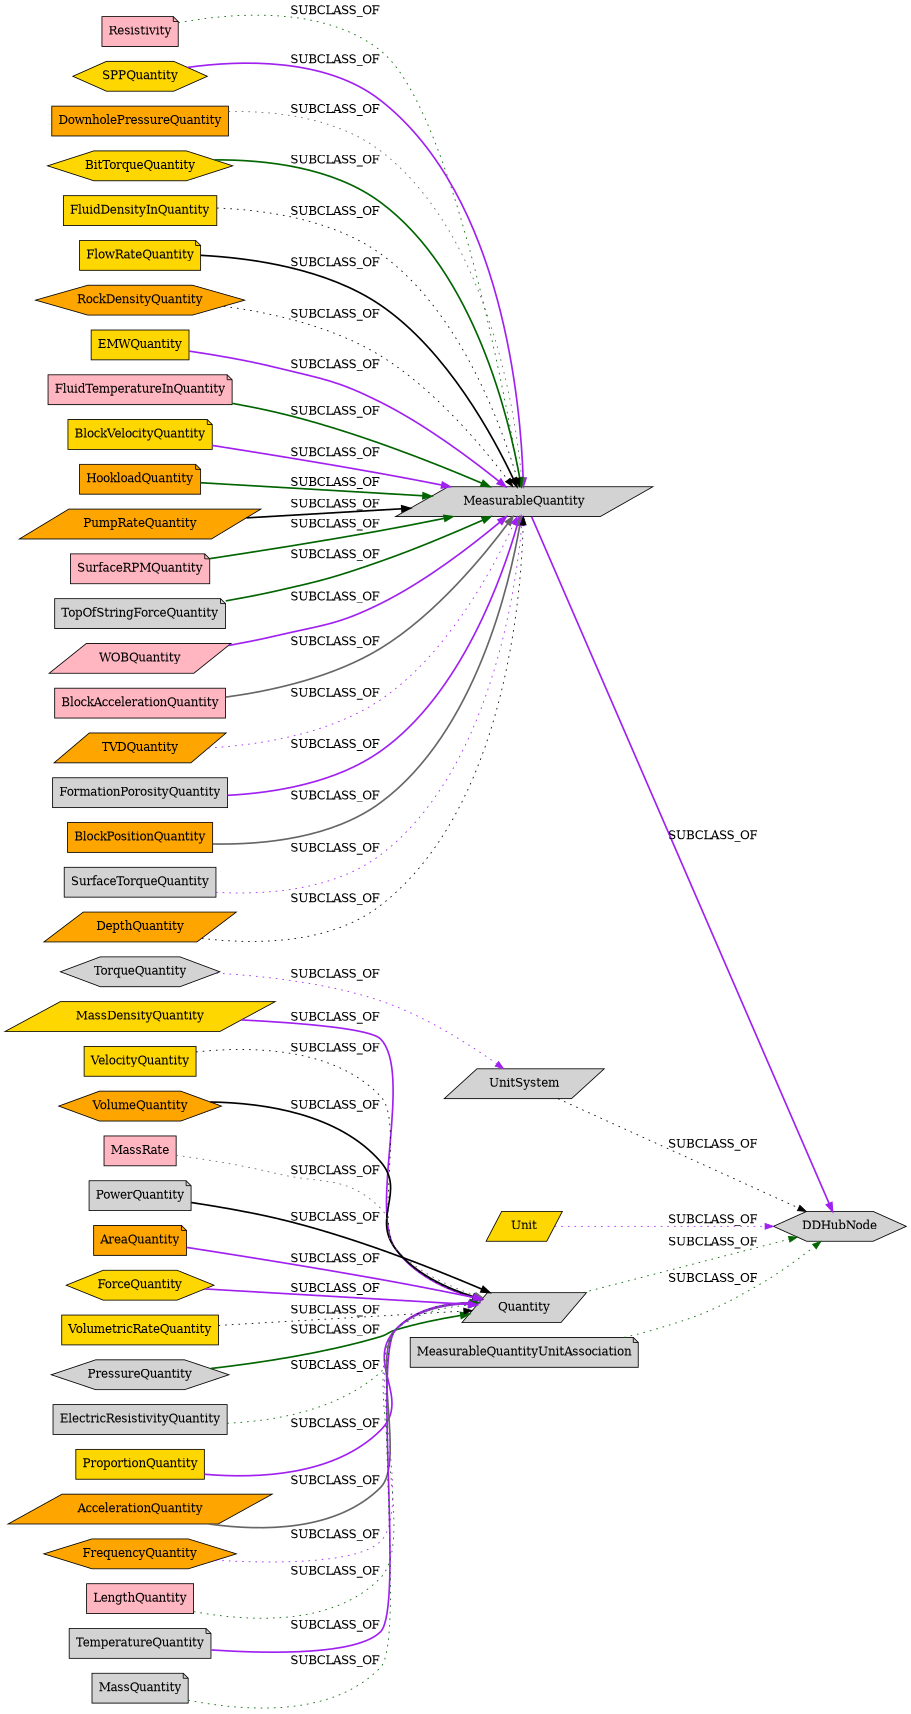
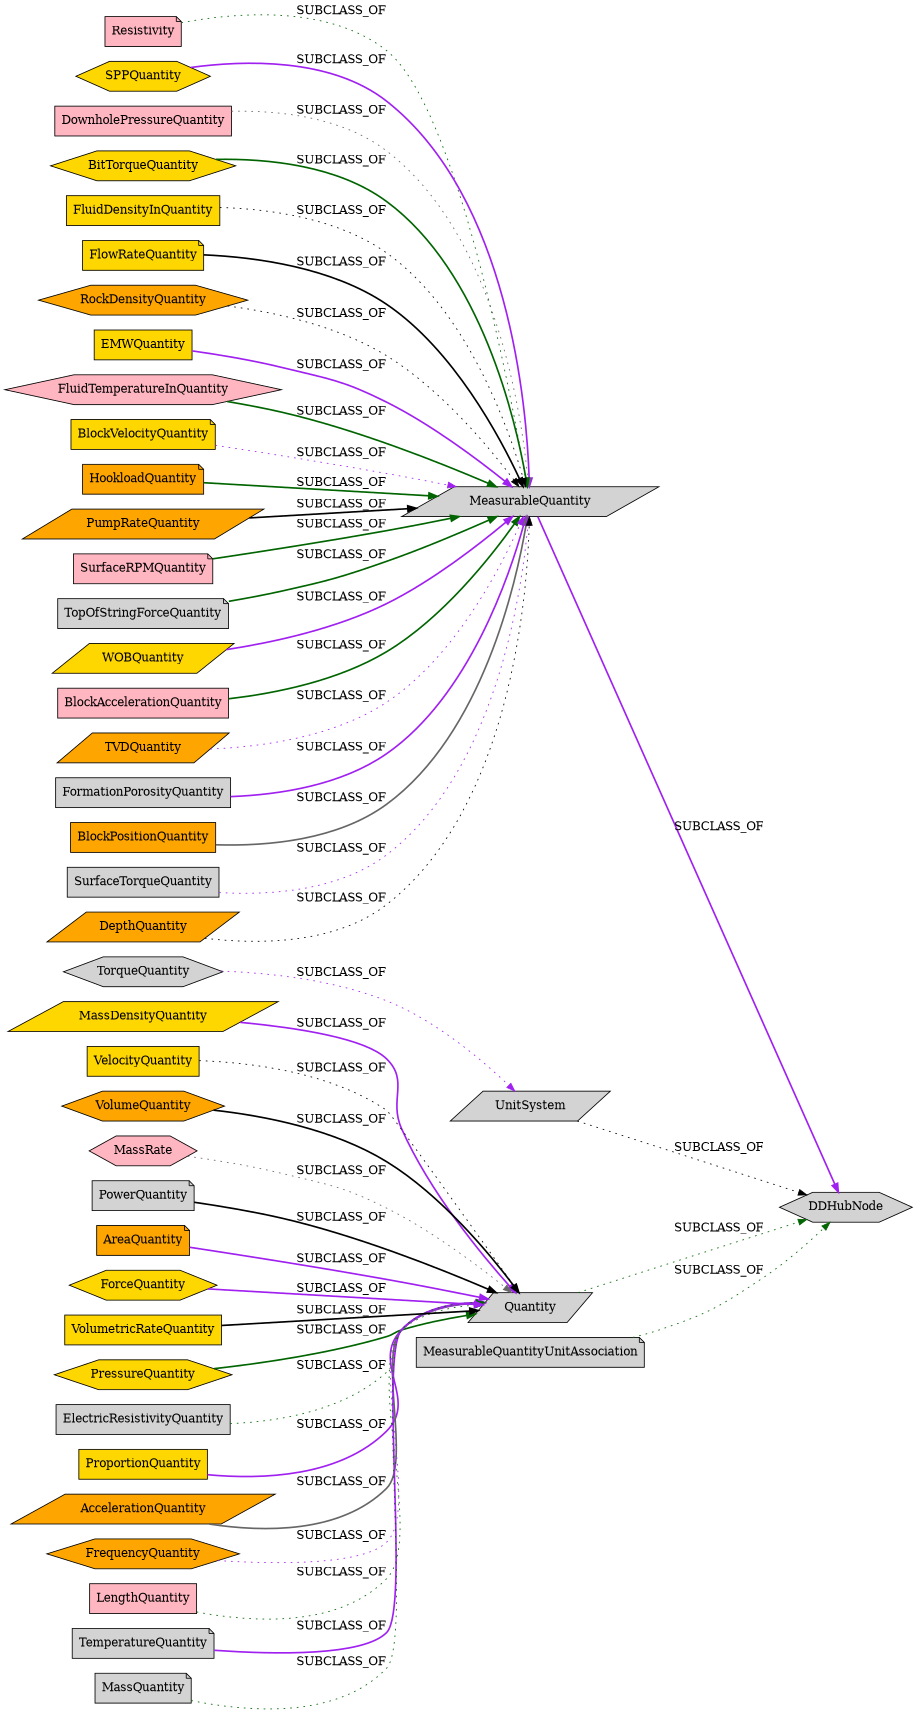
node "DownholePressureQuantity": fillcolor orange -> lightpink
node "FluidTemperatureInQuantity": shape note -> hexagon
edge "BlockVelocityQuantity" -> "MeasurableQuantity": style bold -> dotted
edge "BlockAccelerationQuantity" -> "MeasurableQuantity": color gray40 -> darkgreen
node "WOBQuantity": fillcolor lightpink -> gold
node "MassRate": shape box -> hexagon
node "Unit": removed
edge "VolumetricRateQuantity" -> "Quantity": style dotted -> bold
node "PressureQuantity": fillcolor lightgrey -> gold
